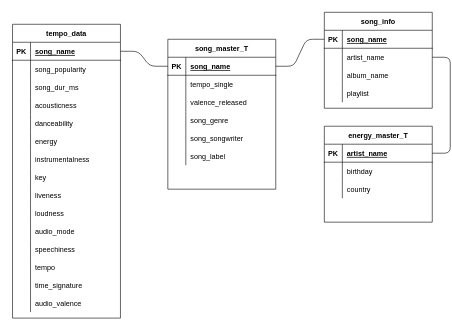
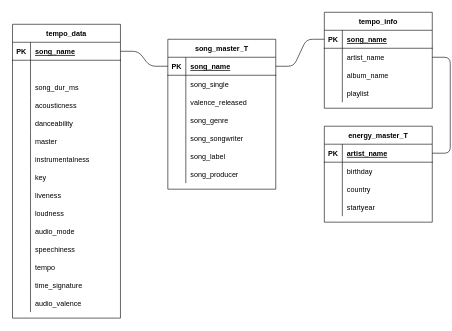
node "song_info": label "song_info" -> "tempo_info"
node "song_popularity": removed
node "tempo_single": label "tempo_single" -> "song_single"
node "energy": label "energy" -> "master"
node "song_producer": added
node "startyear": added
